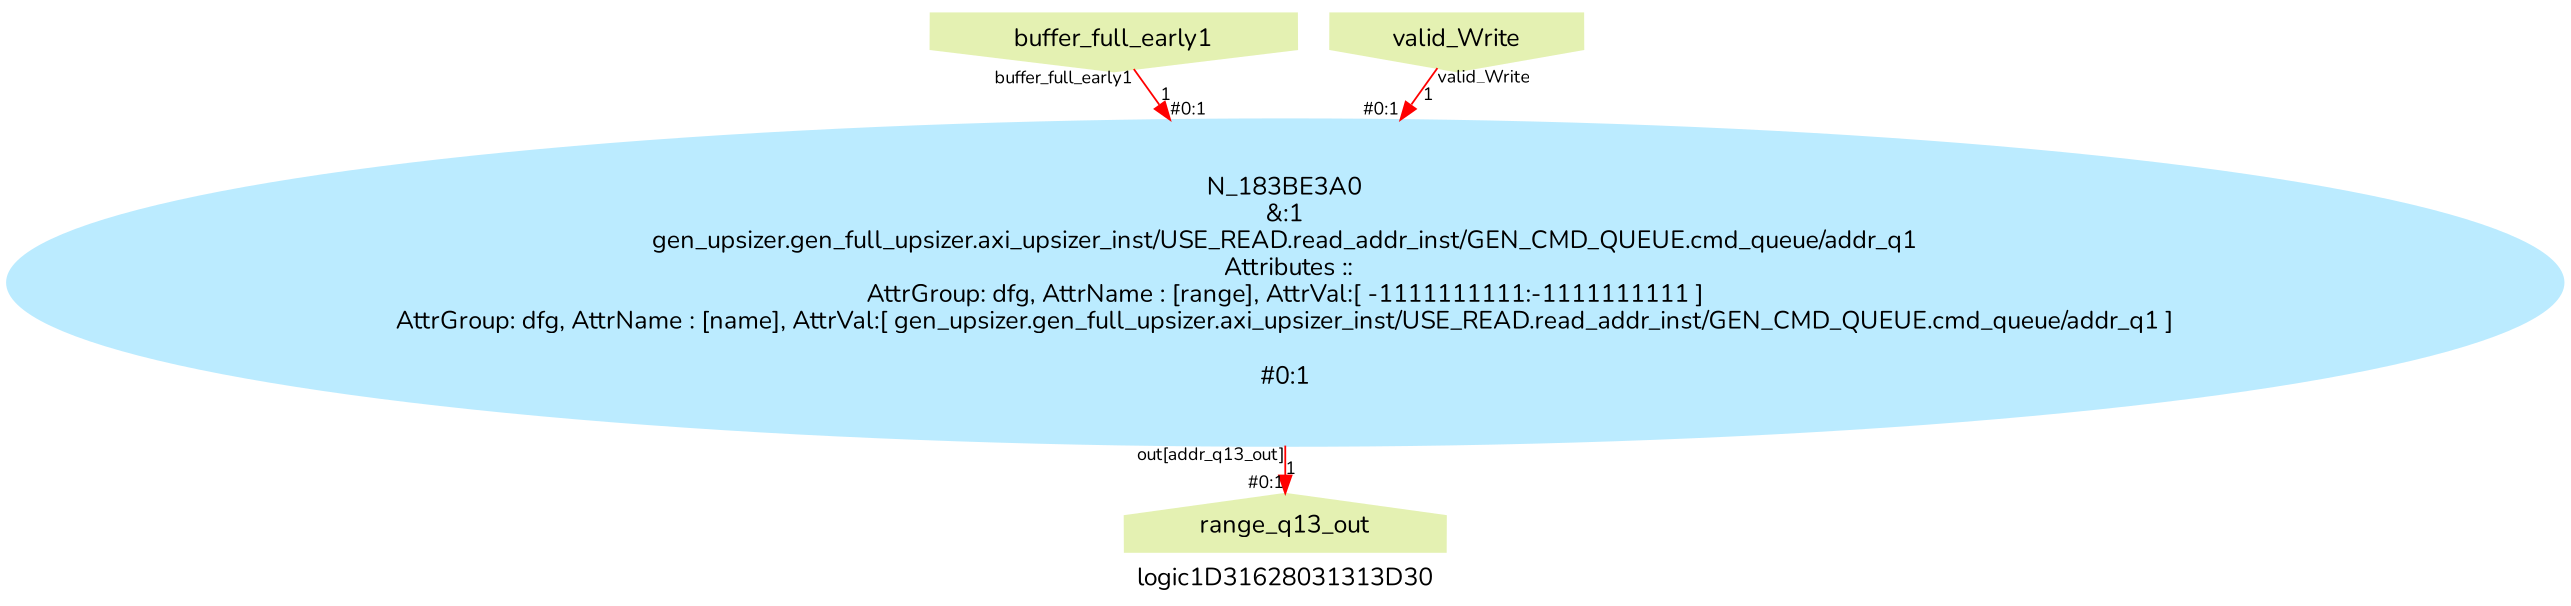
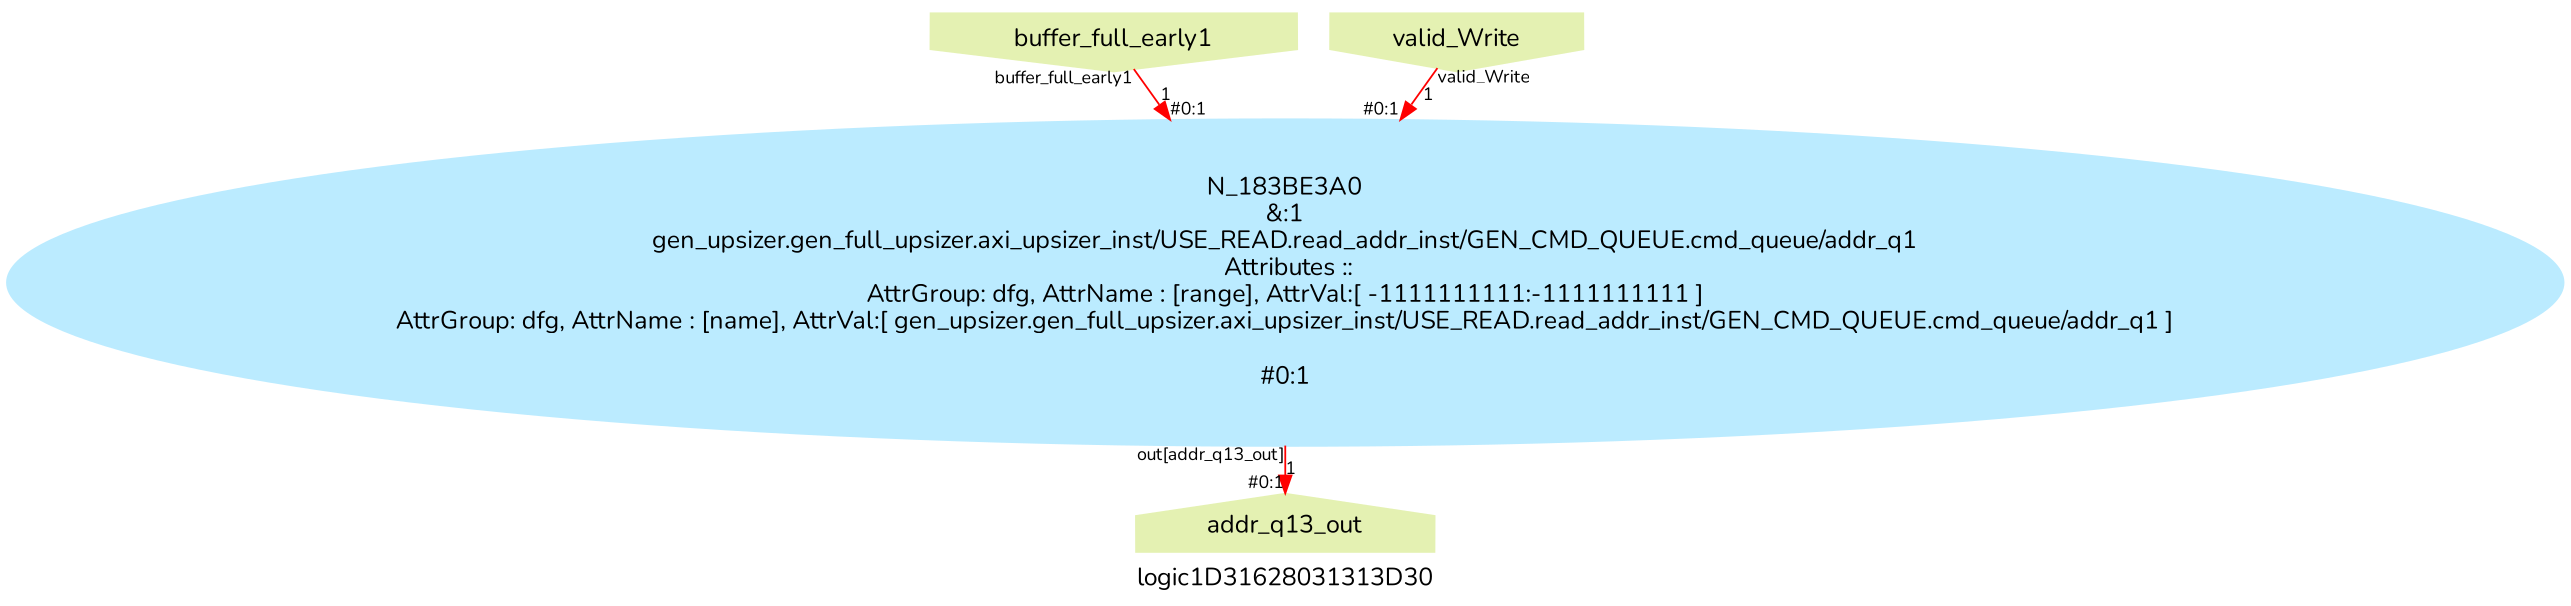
node "range_q13_out": label "range_q13_out" -> "addr_q13_out"
